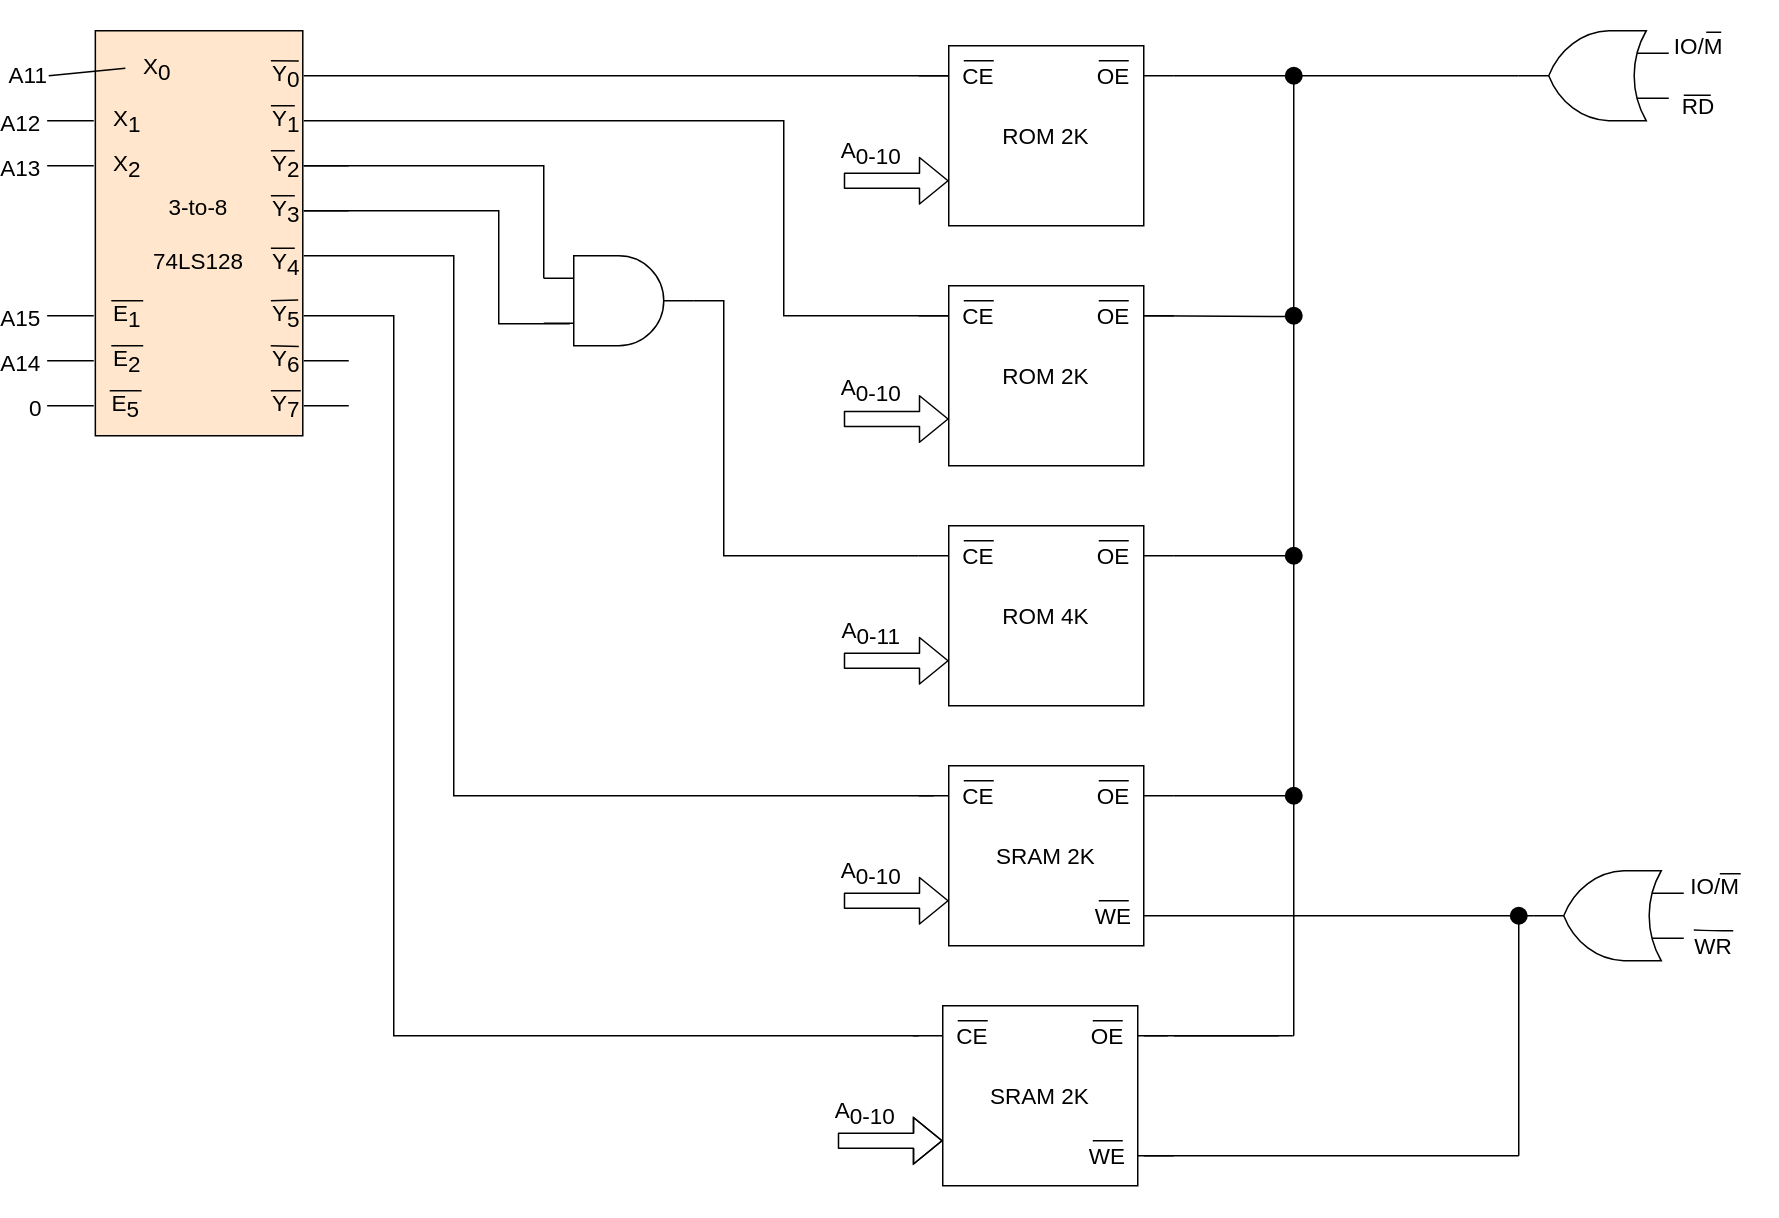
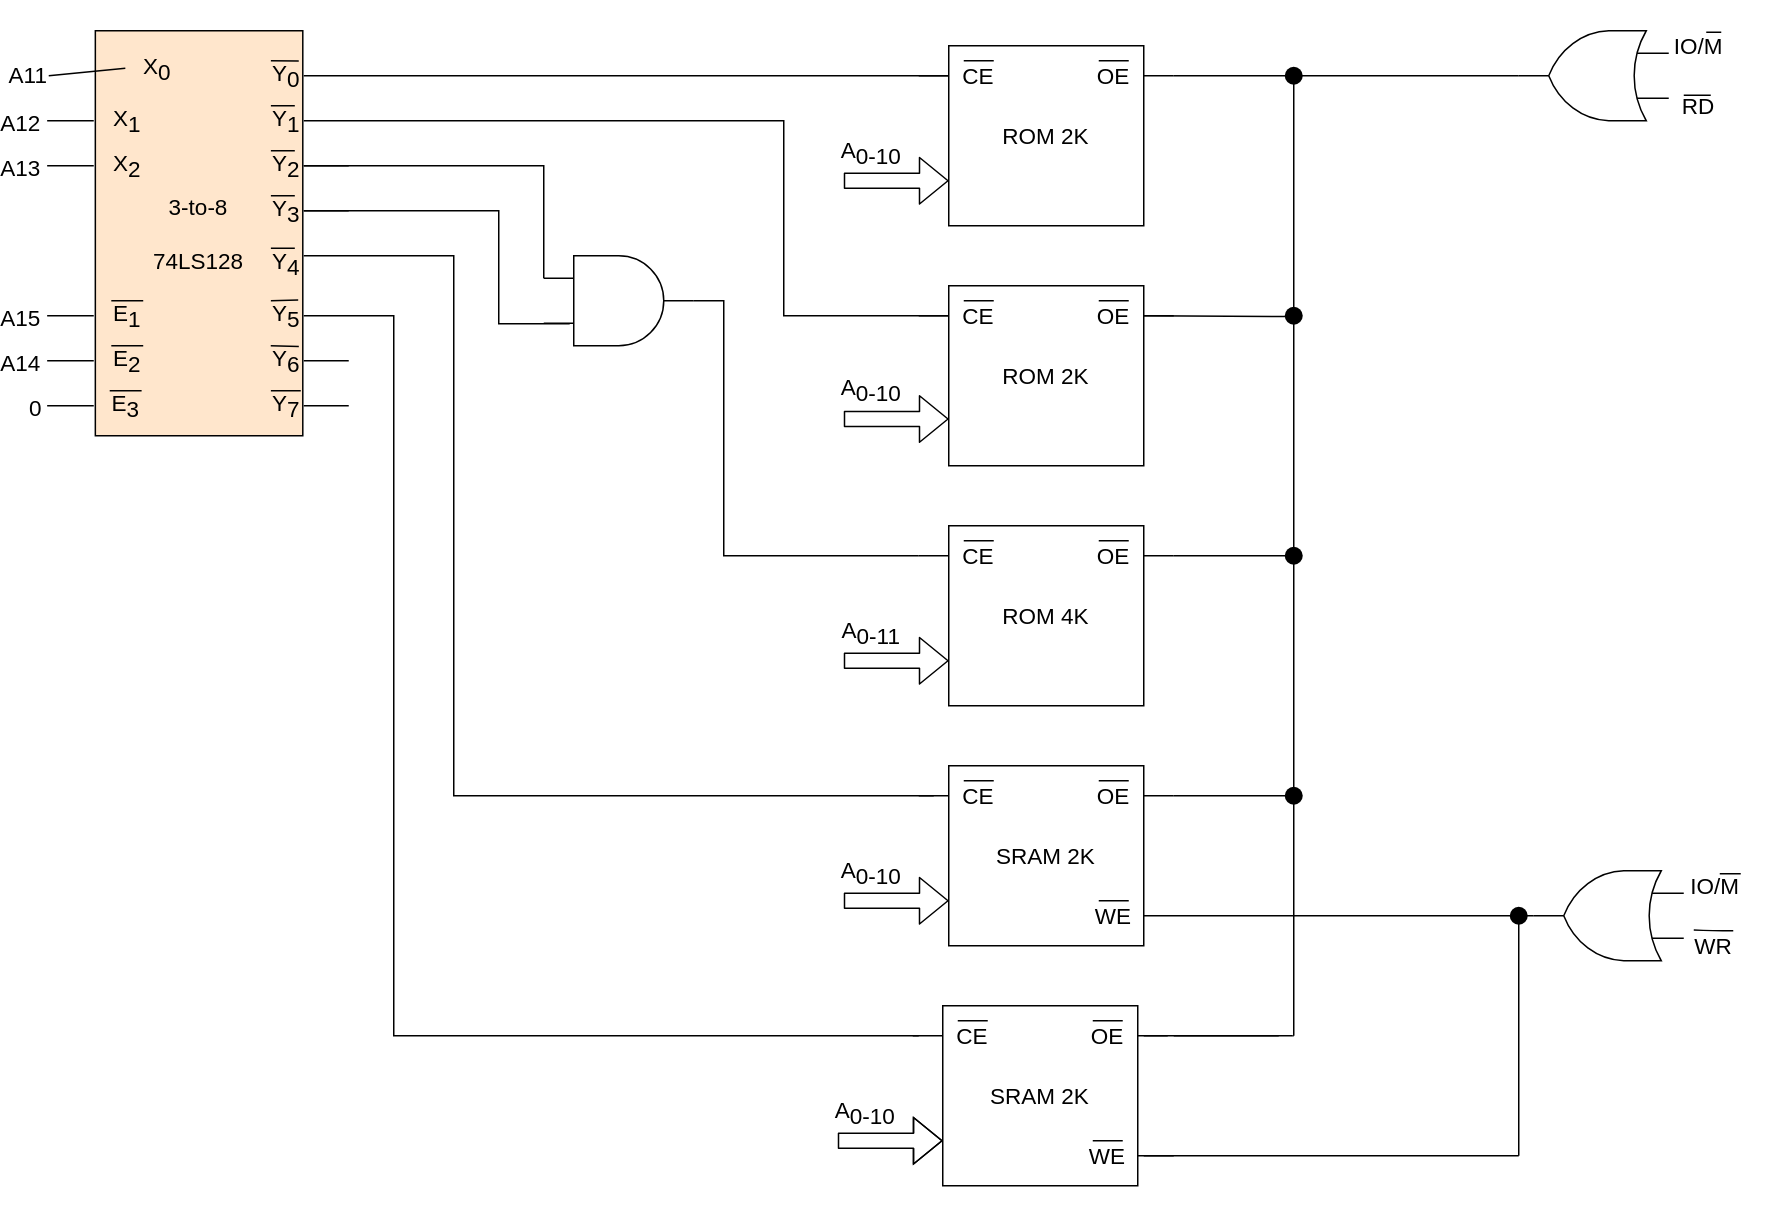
node "E5": label "E5" -> "E3"
